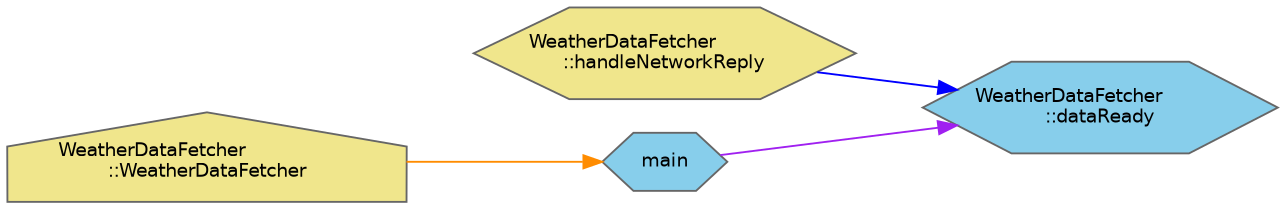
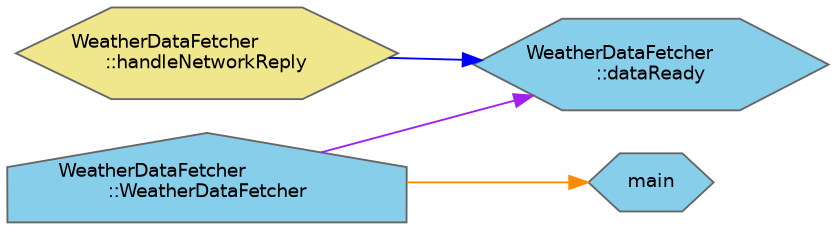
edge "main" -> "WeatherDataFetcher ::dataReady": now "WeatherDataFetcher ::WeatherDataFetcher" -> "WeatherDataFetcher ::dataReady"
node "WeatherDataFetcher ::WeatherDataFetcher": fillcolor khaki -> skyblue
